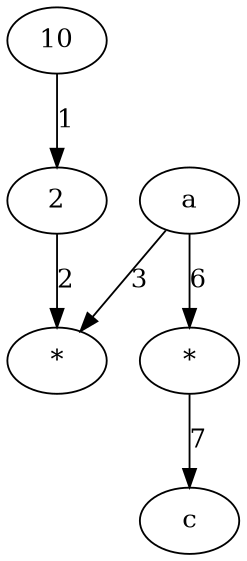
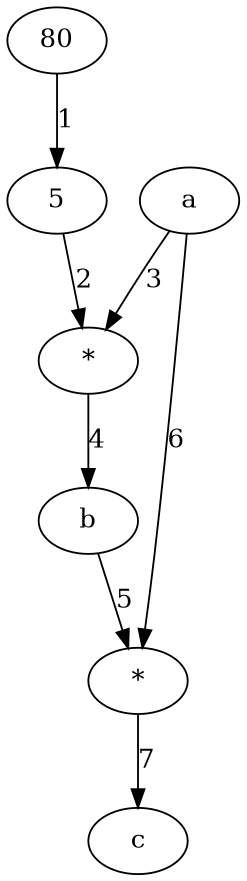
node "10": label "10" -> "80"
node "2": label "2" -> "5"
node "b": added
